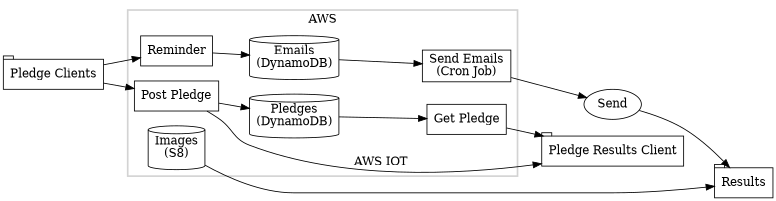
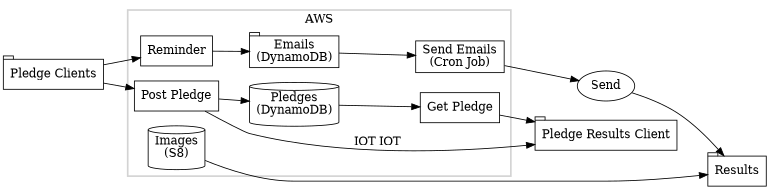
node "Emails (DynamoDB)": shape cylinder -> tab
edge "Post Pledge" -> "Pledge Results Client": label "AWS IOT" -> "IOT IOT"
